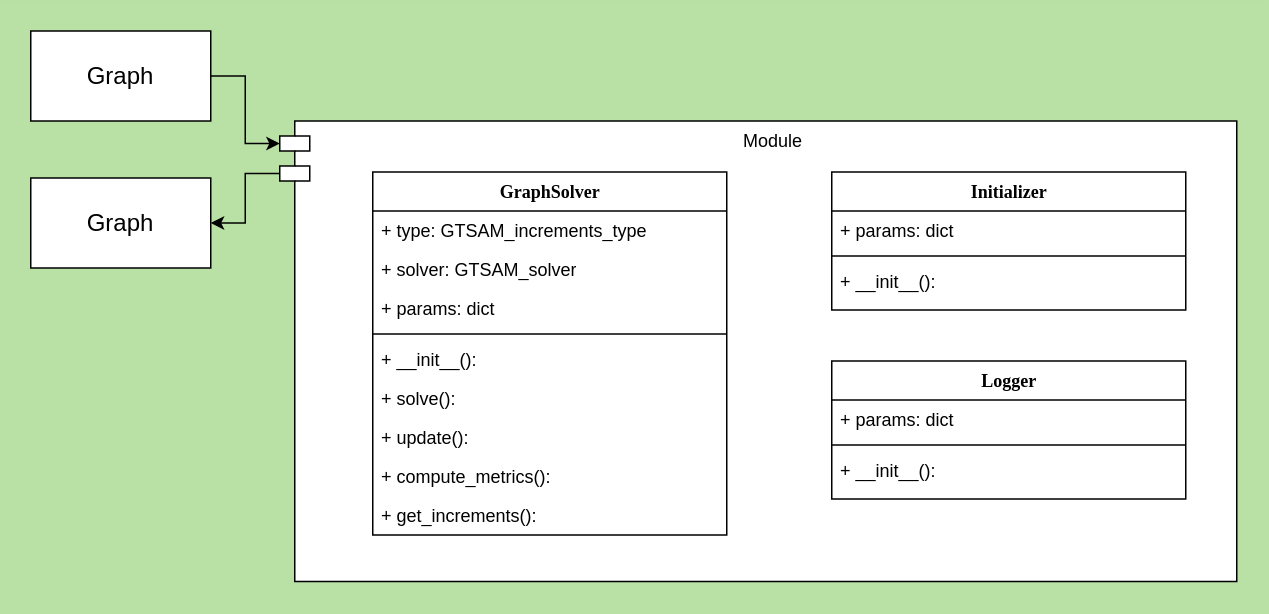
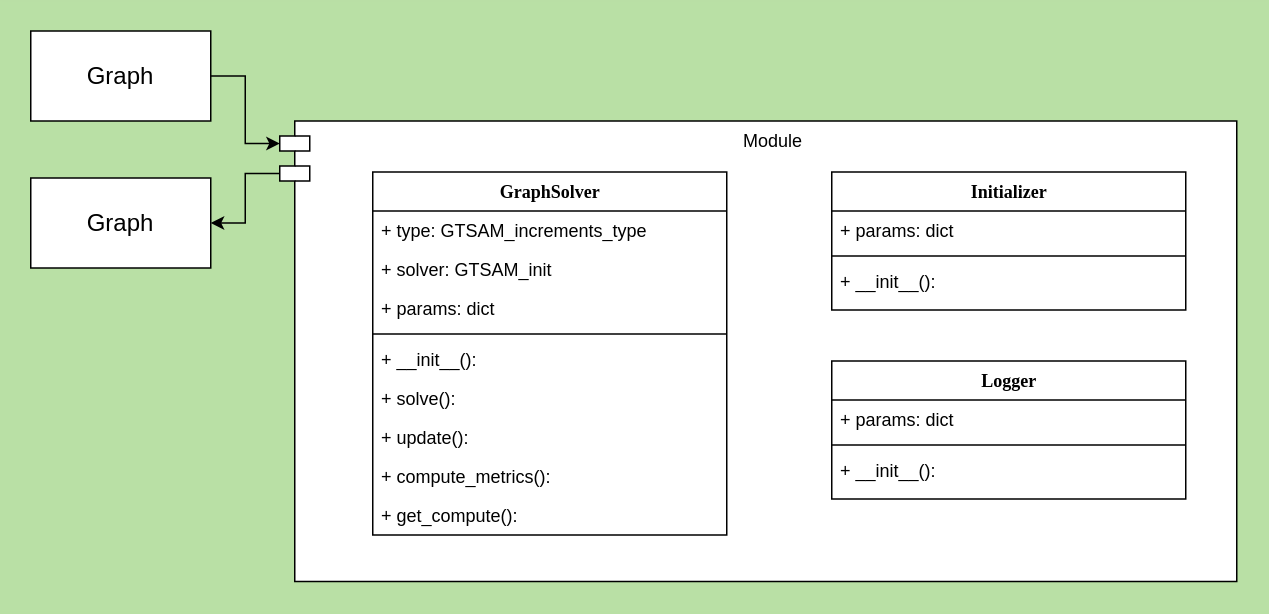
node "+ solver: GTSAM_solver": label "+ solver: GTSAM_solver" -> "+ solver: GTSAM_init"
node "+ get_increments():": label "+ get_increments():" -> "+ get_compute():"
